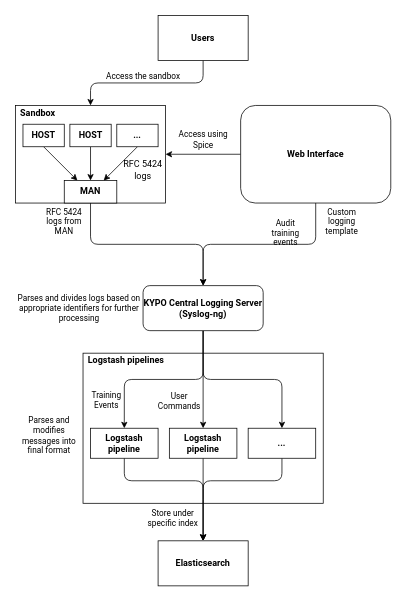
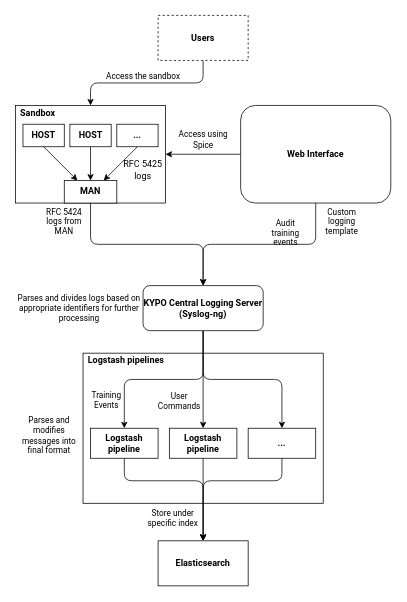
node "Users": style solid -> dashed
node "RFC 5424 logs": label "RFC 5424 logs" -> "RFC 5425 logs"
